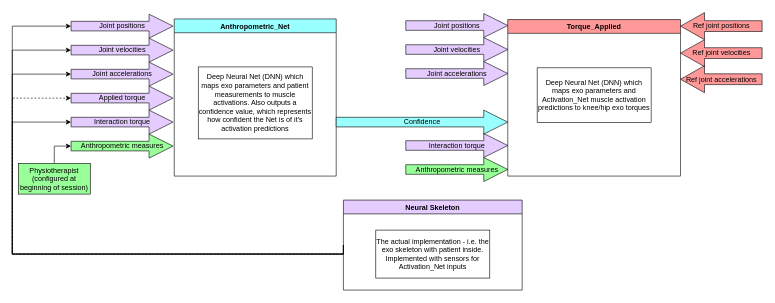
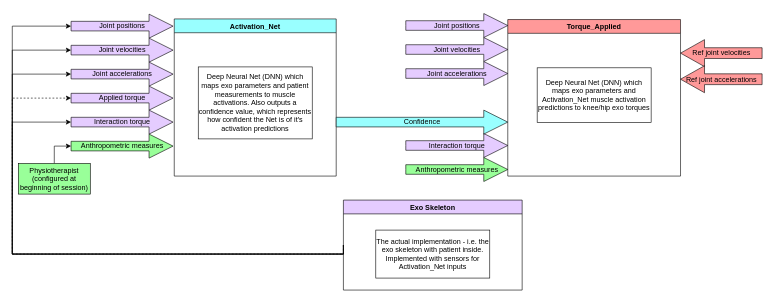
node "Anthropometric_Net": label "Anthropometric_Net" -> "Activation_Net"
node "Ref joint positions": removed
node "Neural Skeleton": label "Neural Skeleton" -> "Exo Skeleton"
